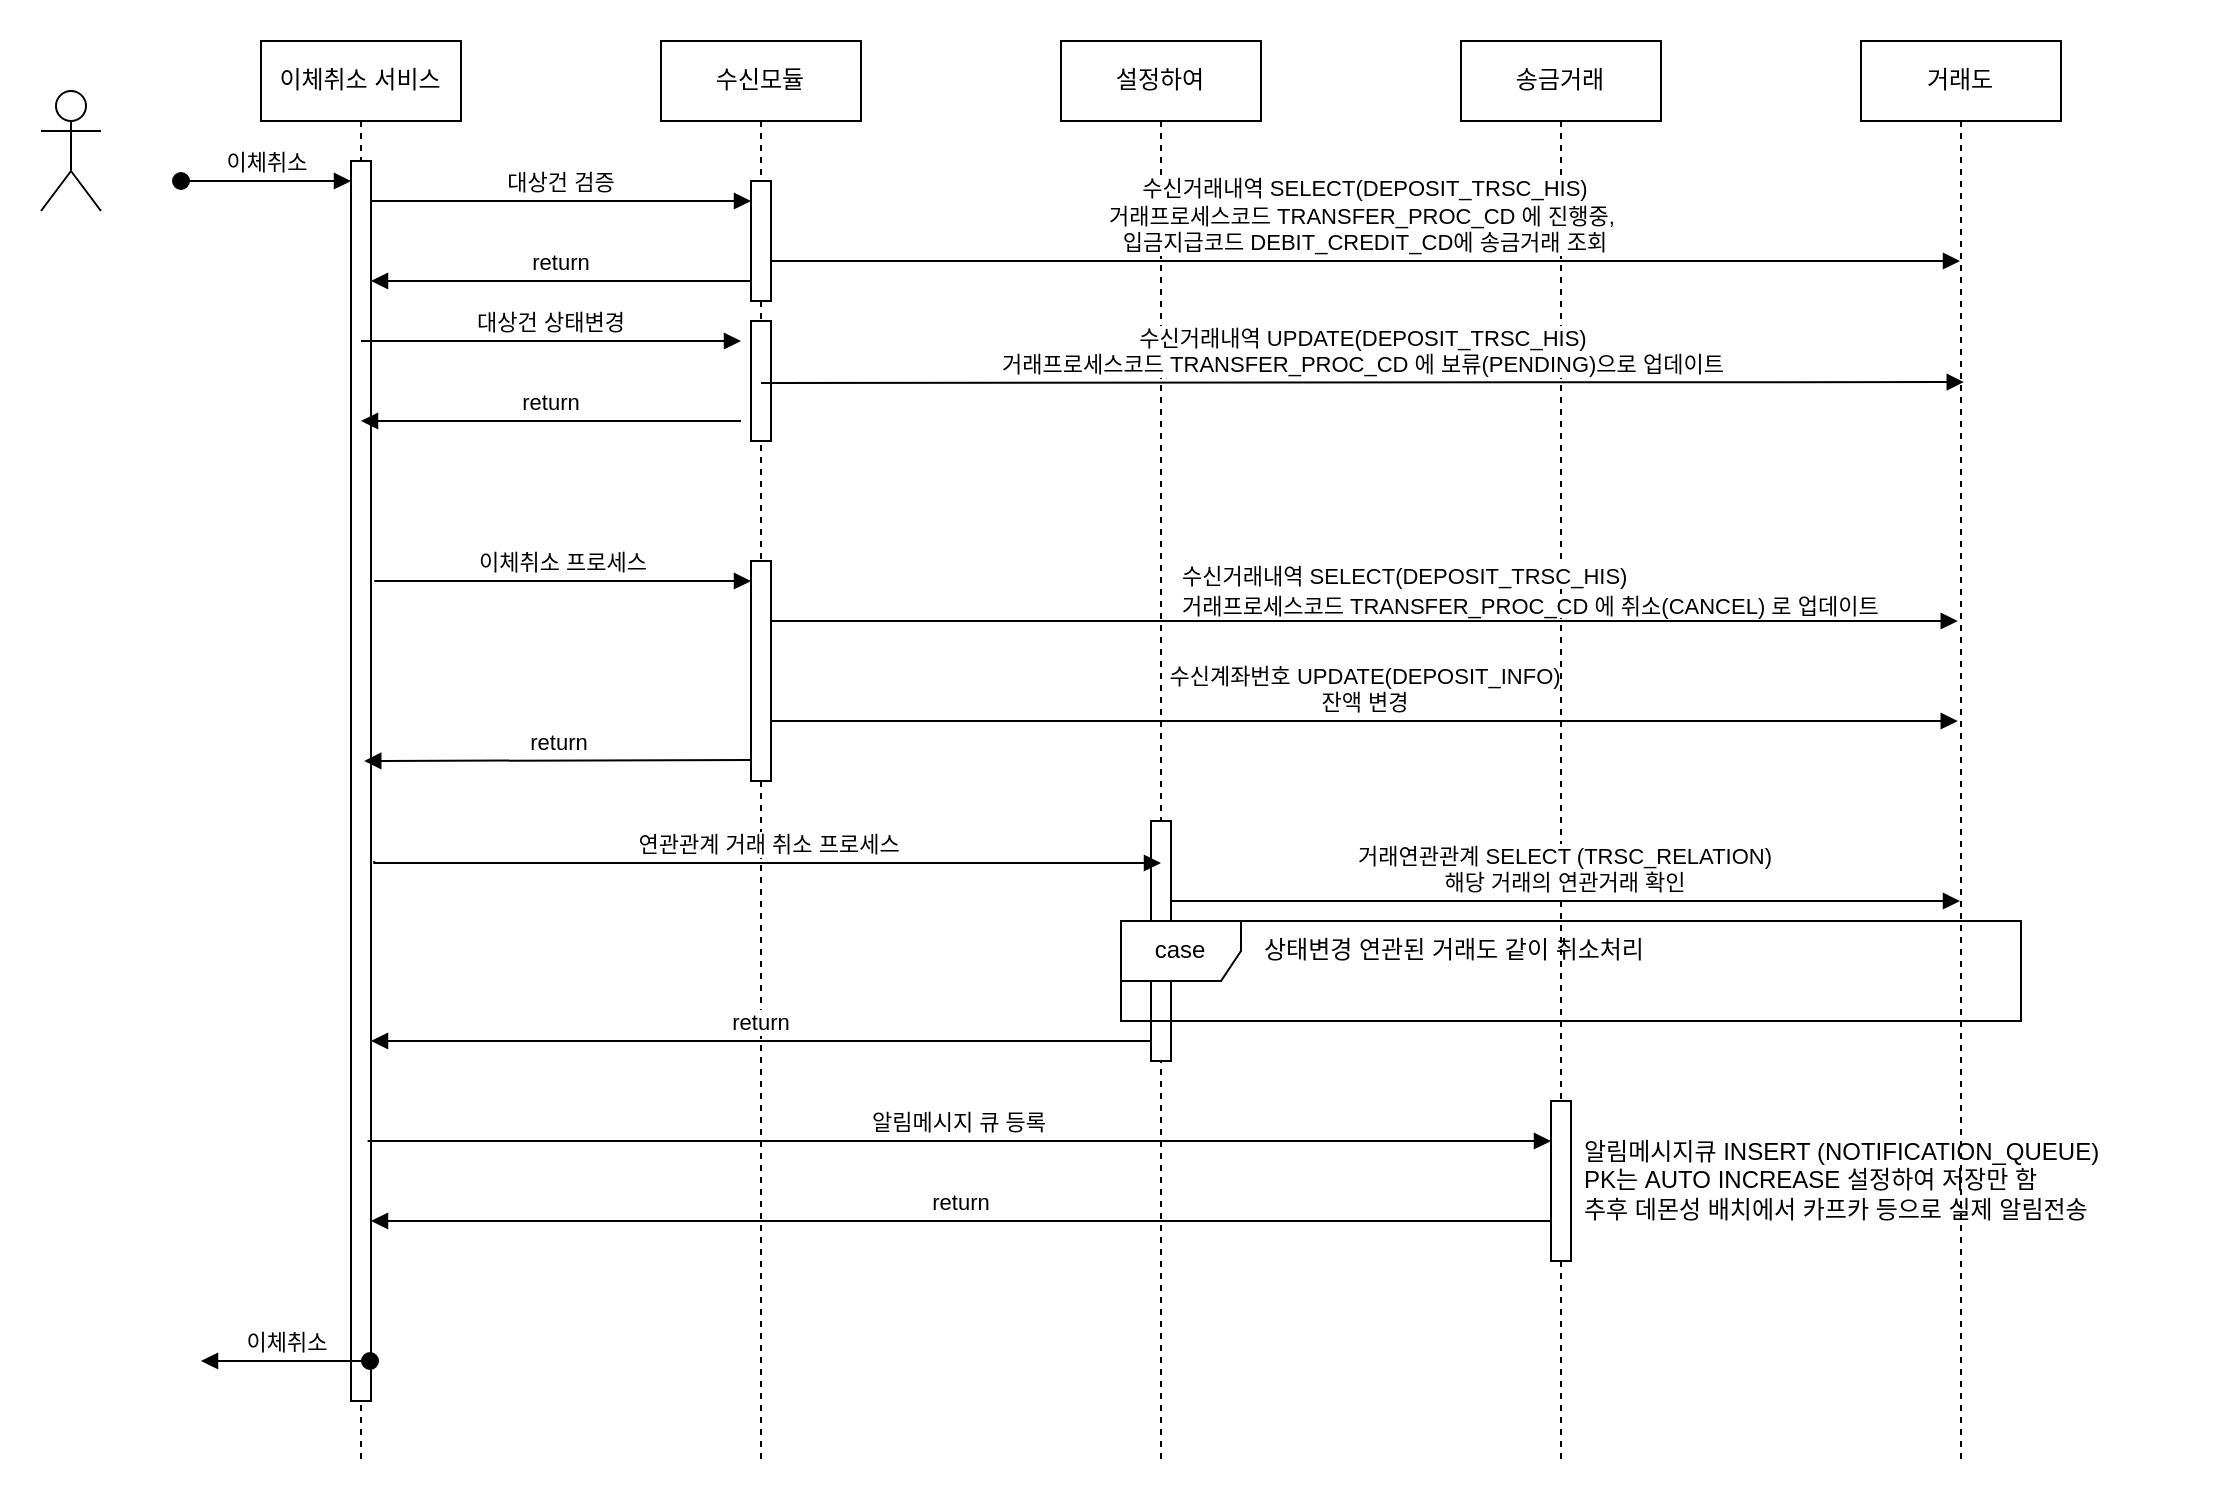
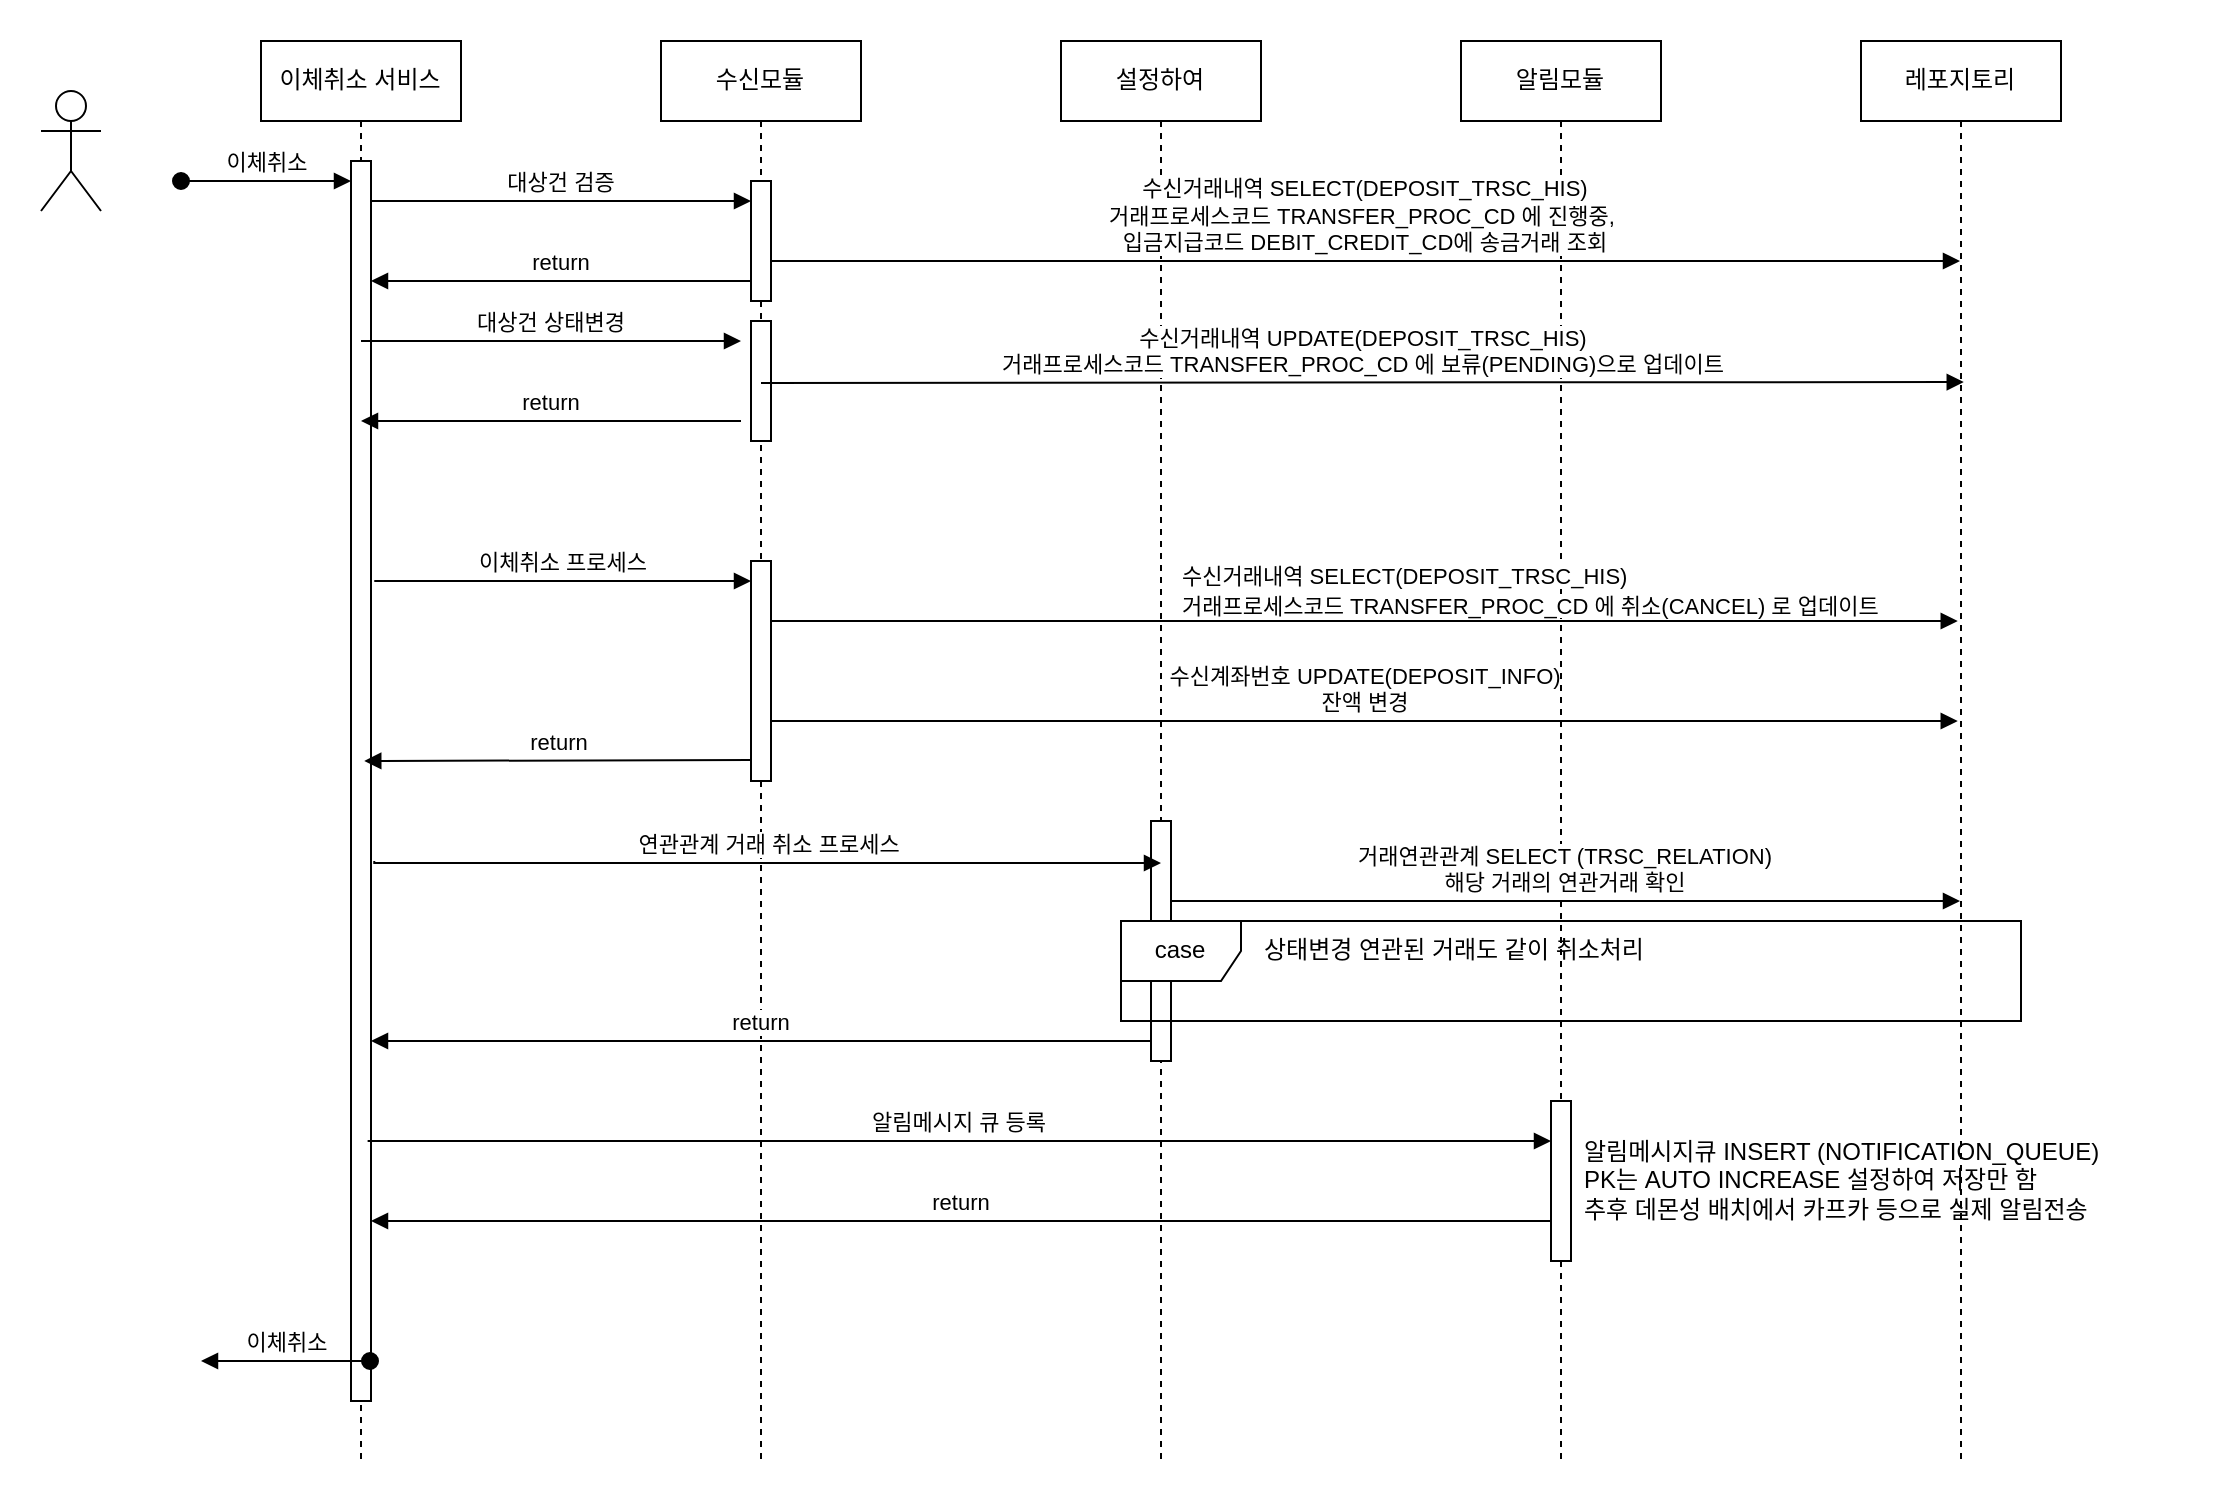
node "송금거래": label "송금거래" -> "알림모듈"
node "거래도": label "거래도" -> "레포지토리"
